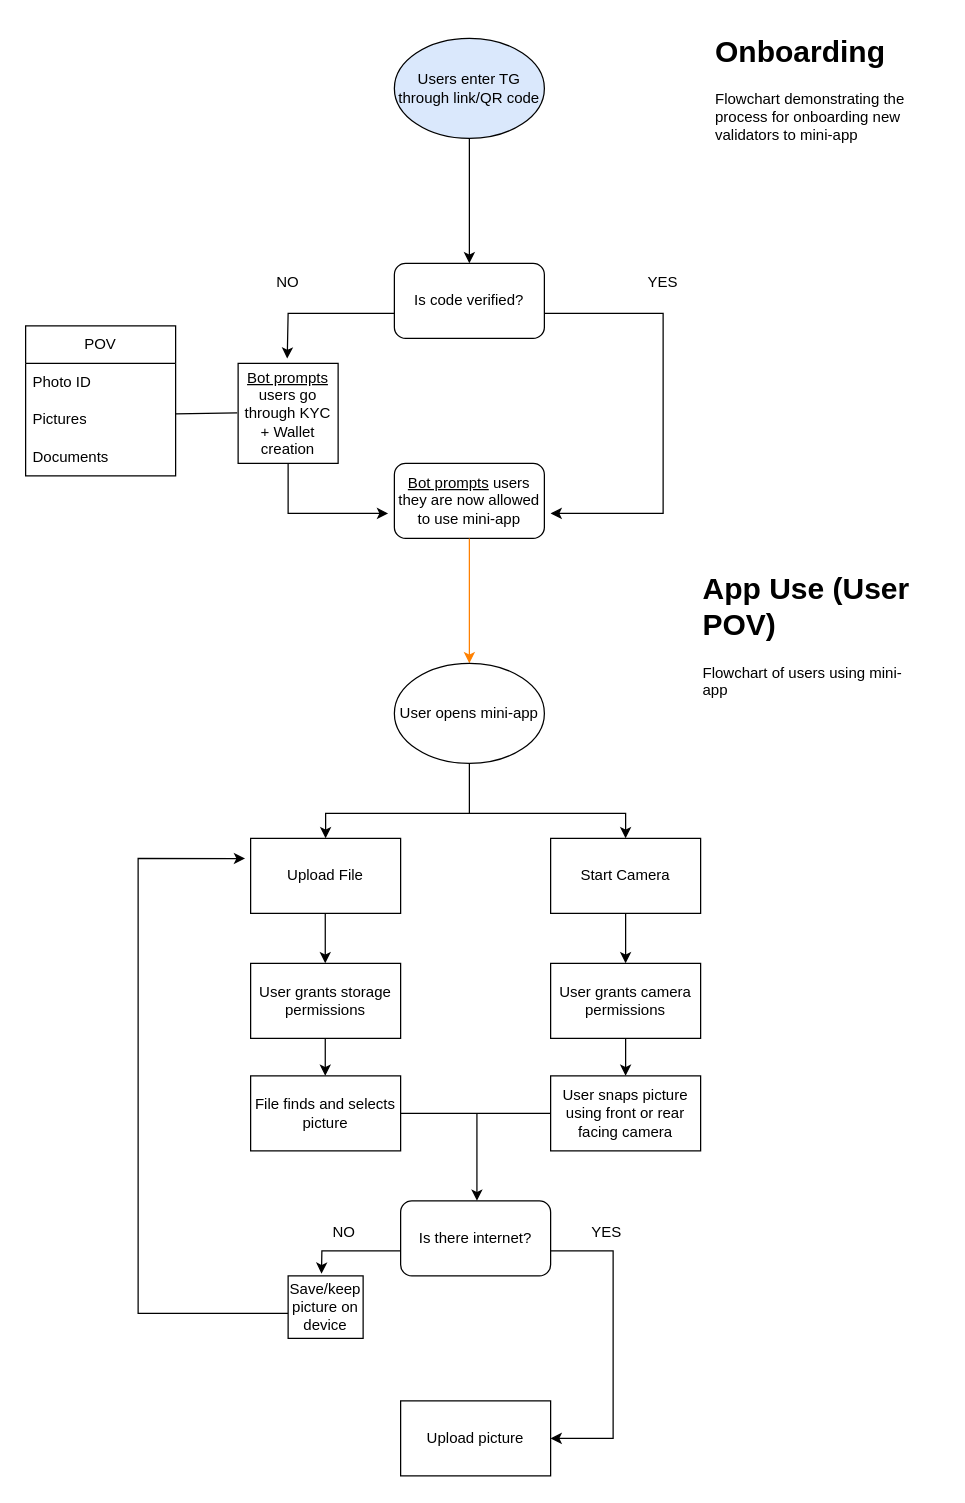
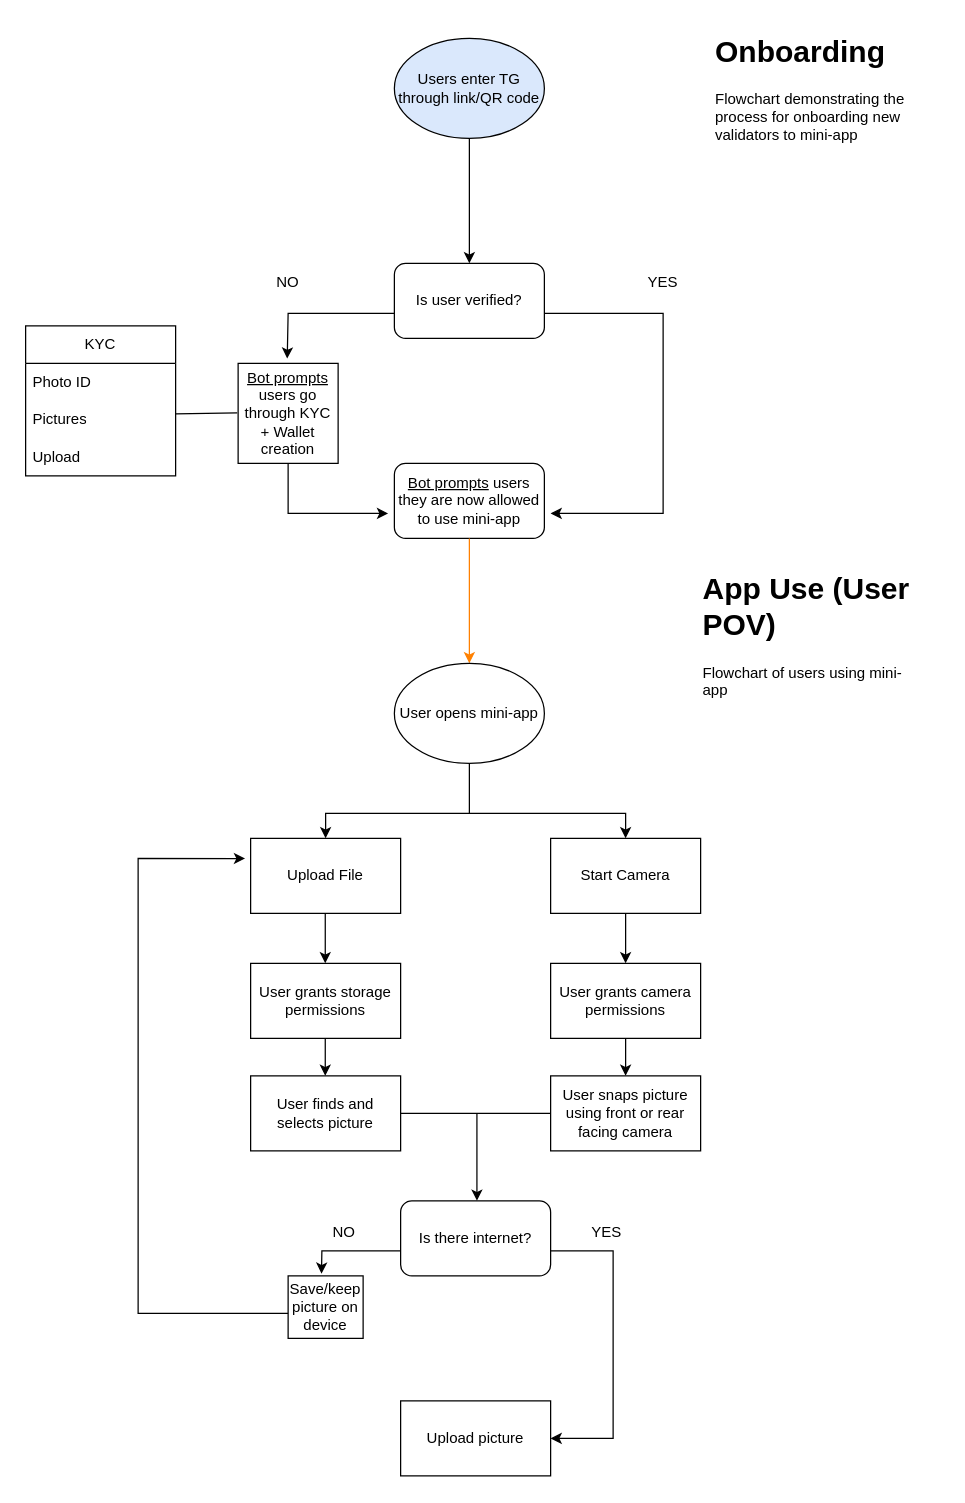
node "Is code verified?": label "Is code verified?" -> "Is user verified?"
node "POV": label "POV" -> "KYC"
node "Documents": label "Documents" -> "Upload"
node "File finds and selects picture": label "File finds and selects picture" -> "User finds and selects picture"
